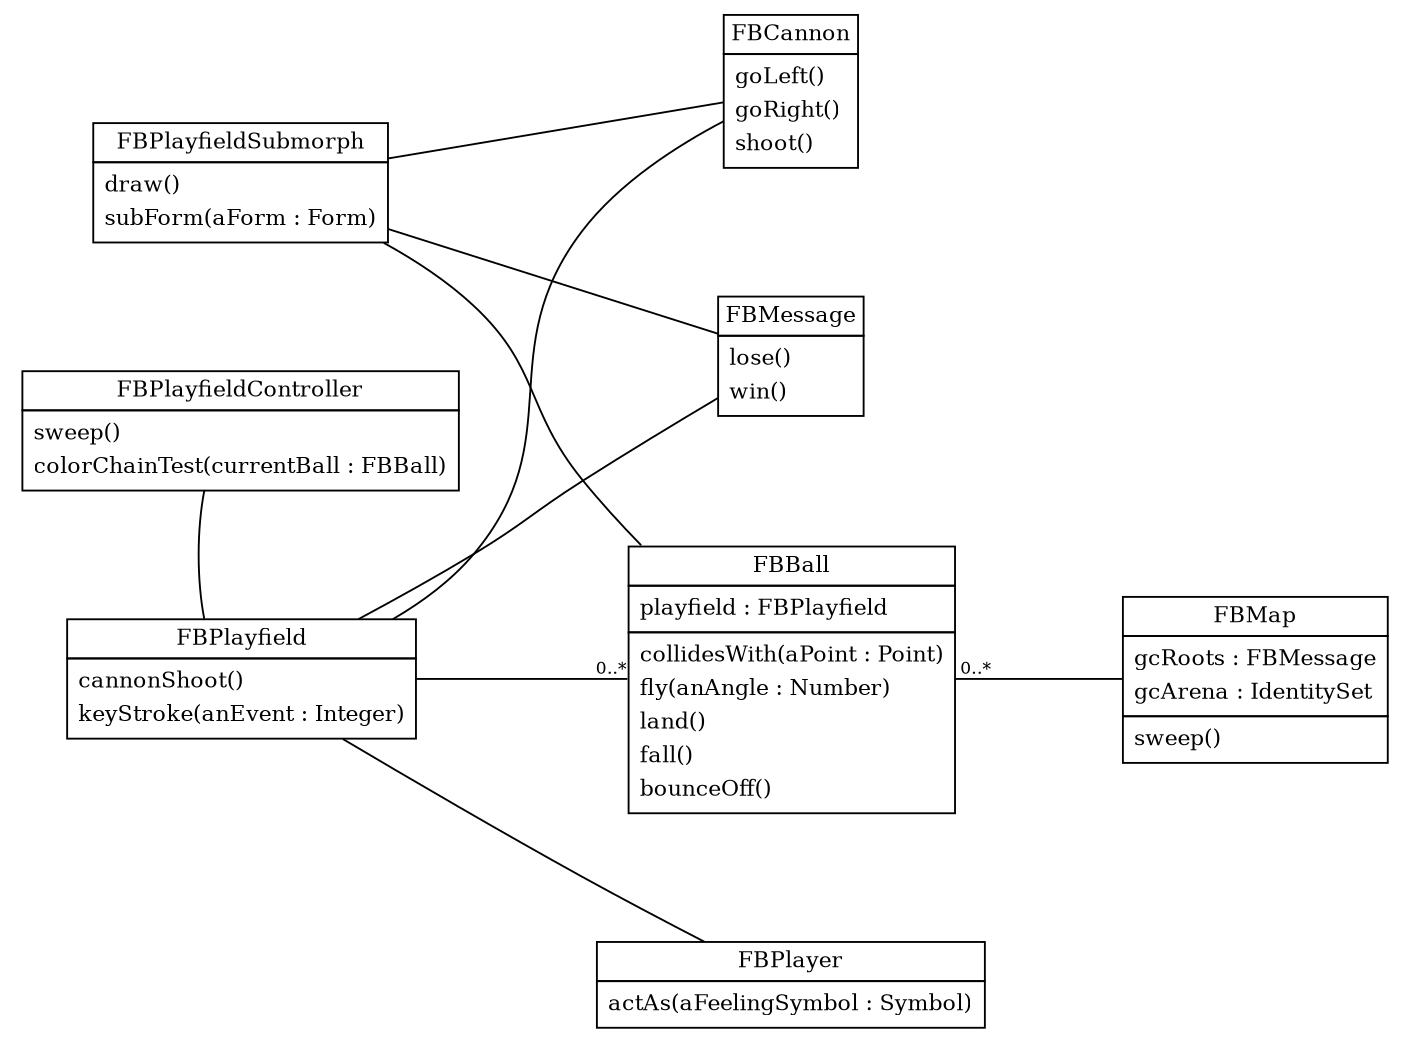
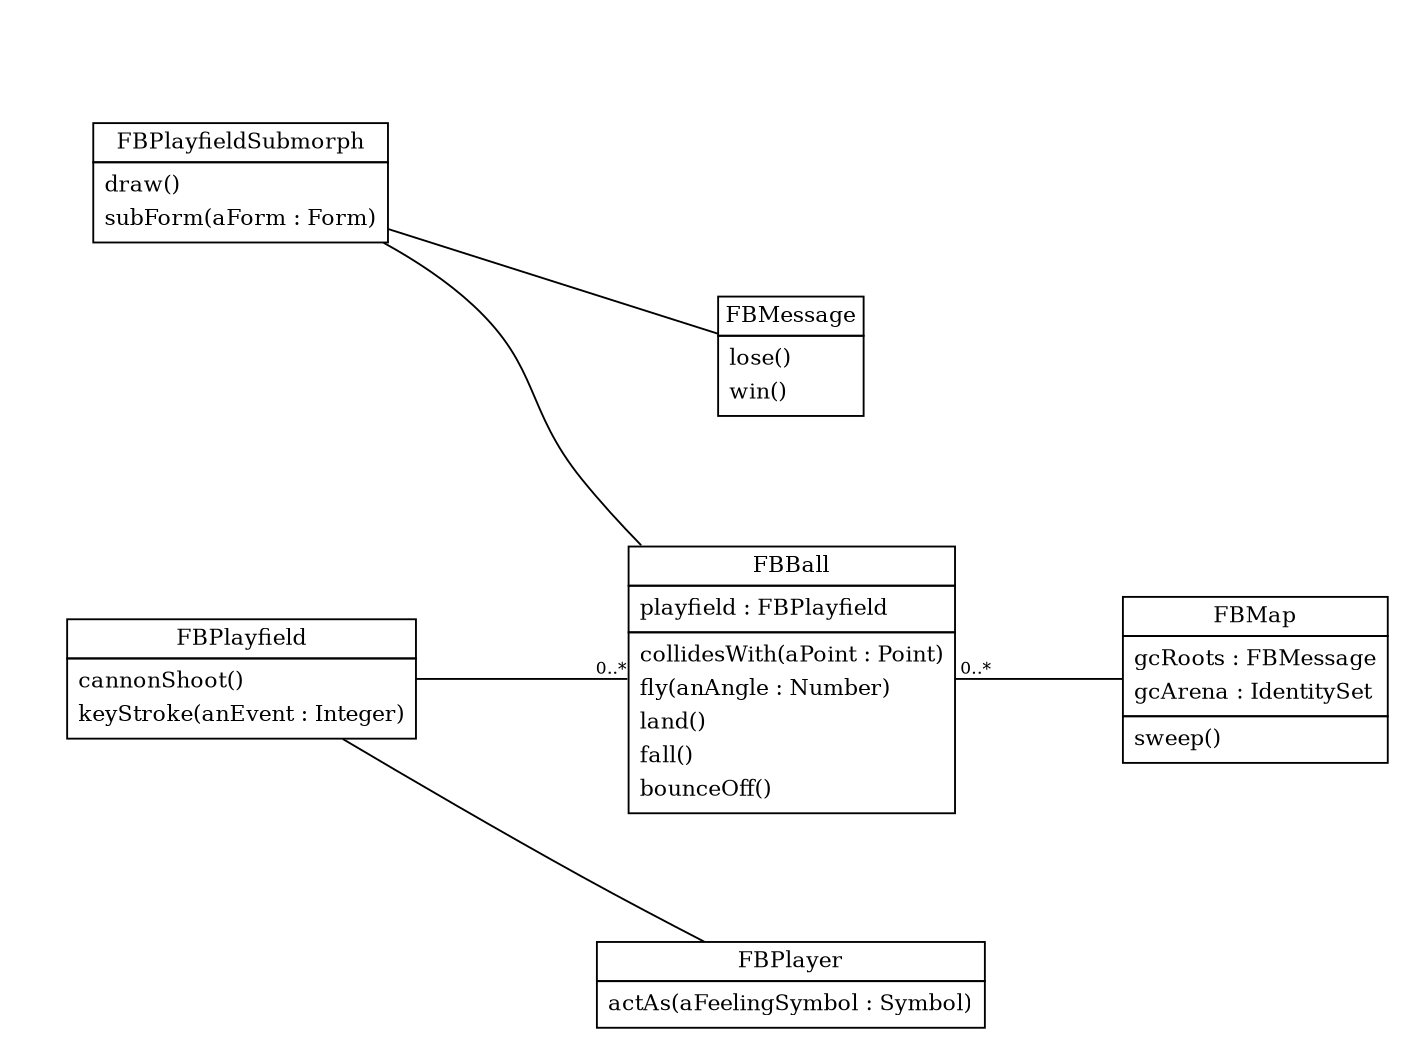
node "FBCannon": removed
node "FBPlayfieldController": removed
edge "FBMessage" -- "FBPlayfield": removed
